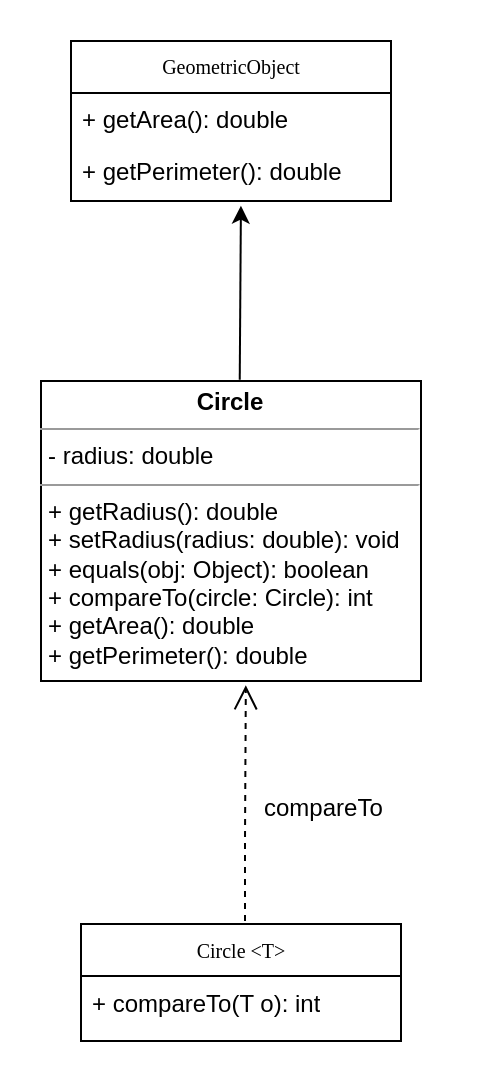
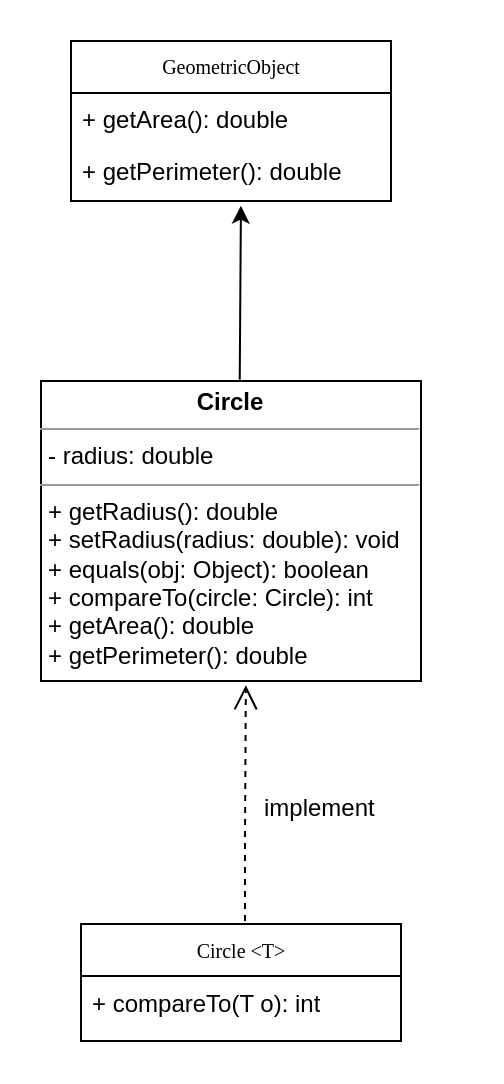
node "compareTo": label "compareTo" -> "implement"
